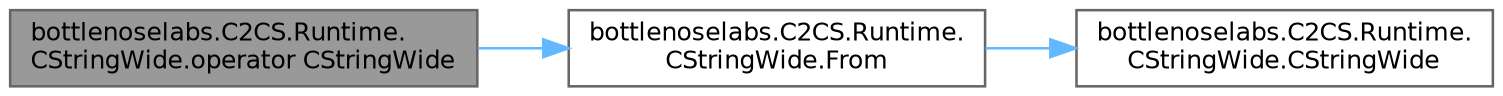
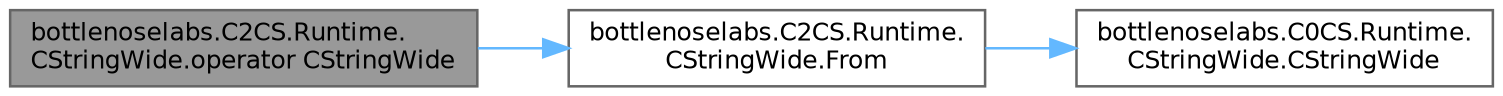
node "bottlenoselabs.C2CS.Runtime. CStringWide.CStringWide": label "bottlenoselabs.C2CS.Runtime. CStringWide.CStringWide" -> "bottlenoselabs.C0CS.Runtime. CStringWide.CStringWide"
